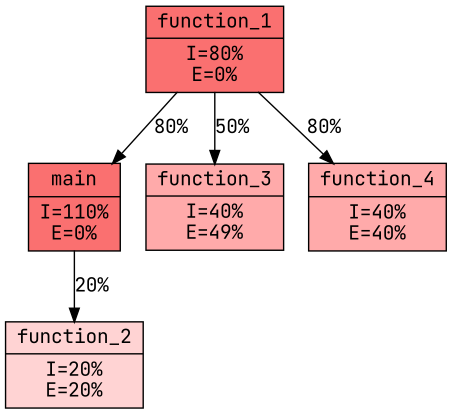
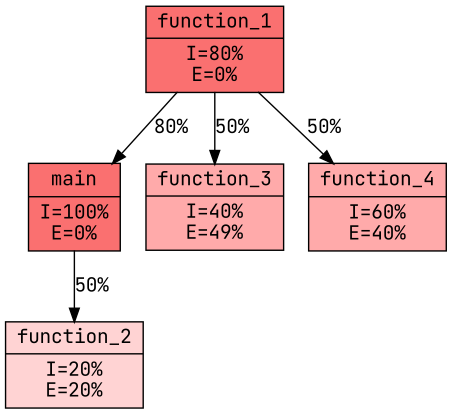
edge "function_1" -> "function_4": label "80%" -> "50%"
node "main": text "I=110%" -> "I=100%"
node "function_4": text "I=40%" -> "I=60%"
edge "main" -> "function_2": label "20%" -> "50%"
